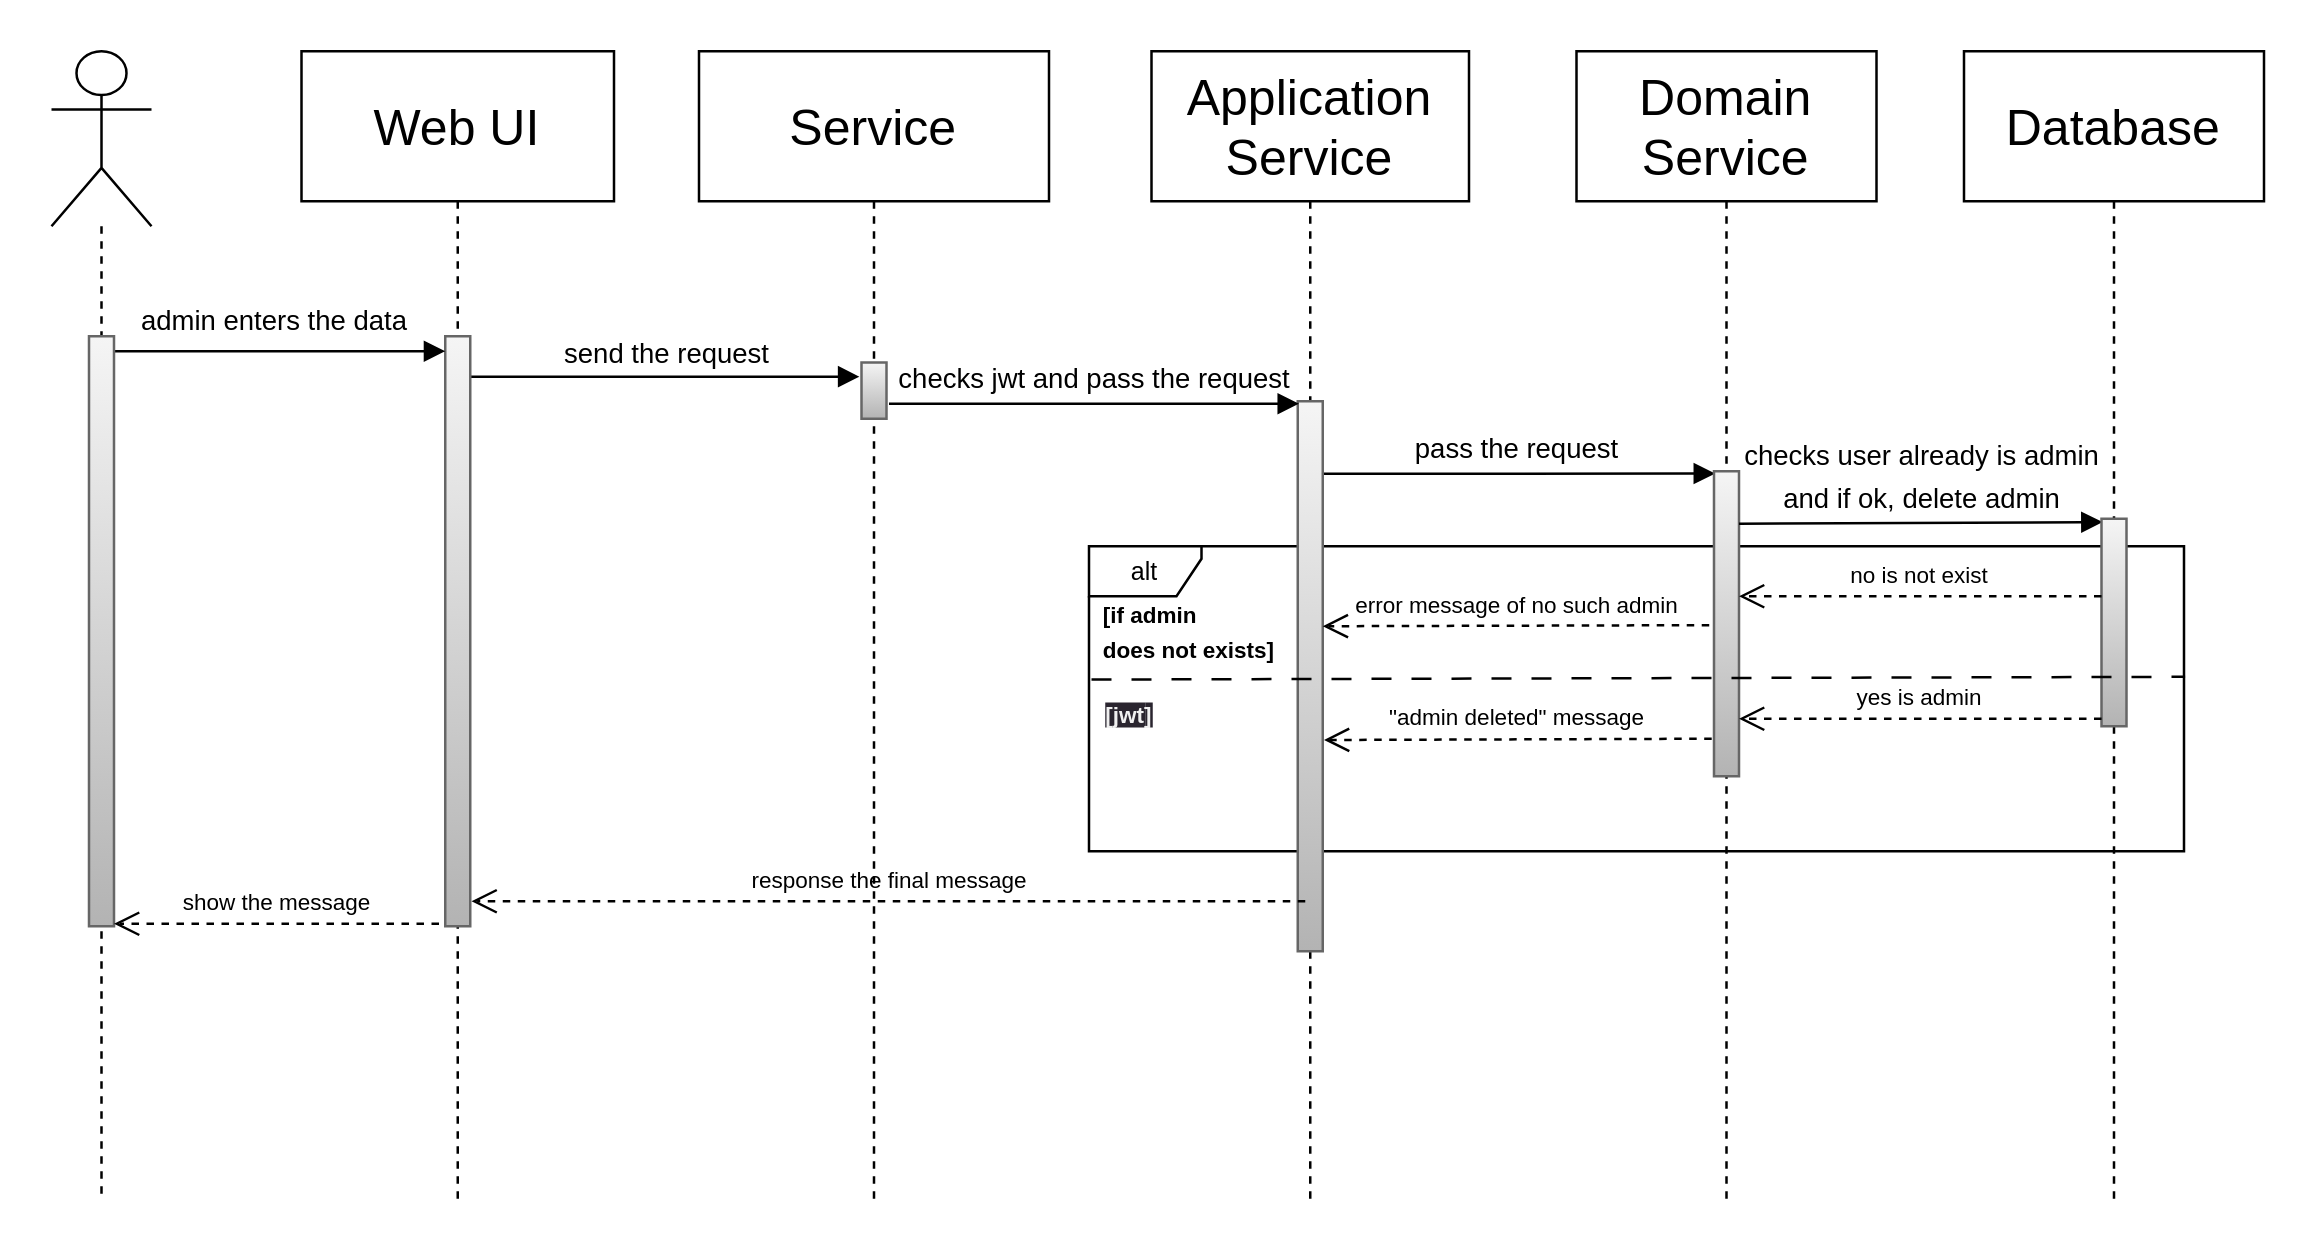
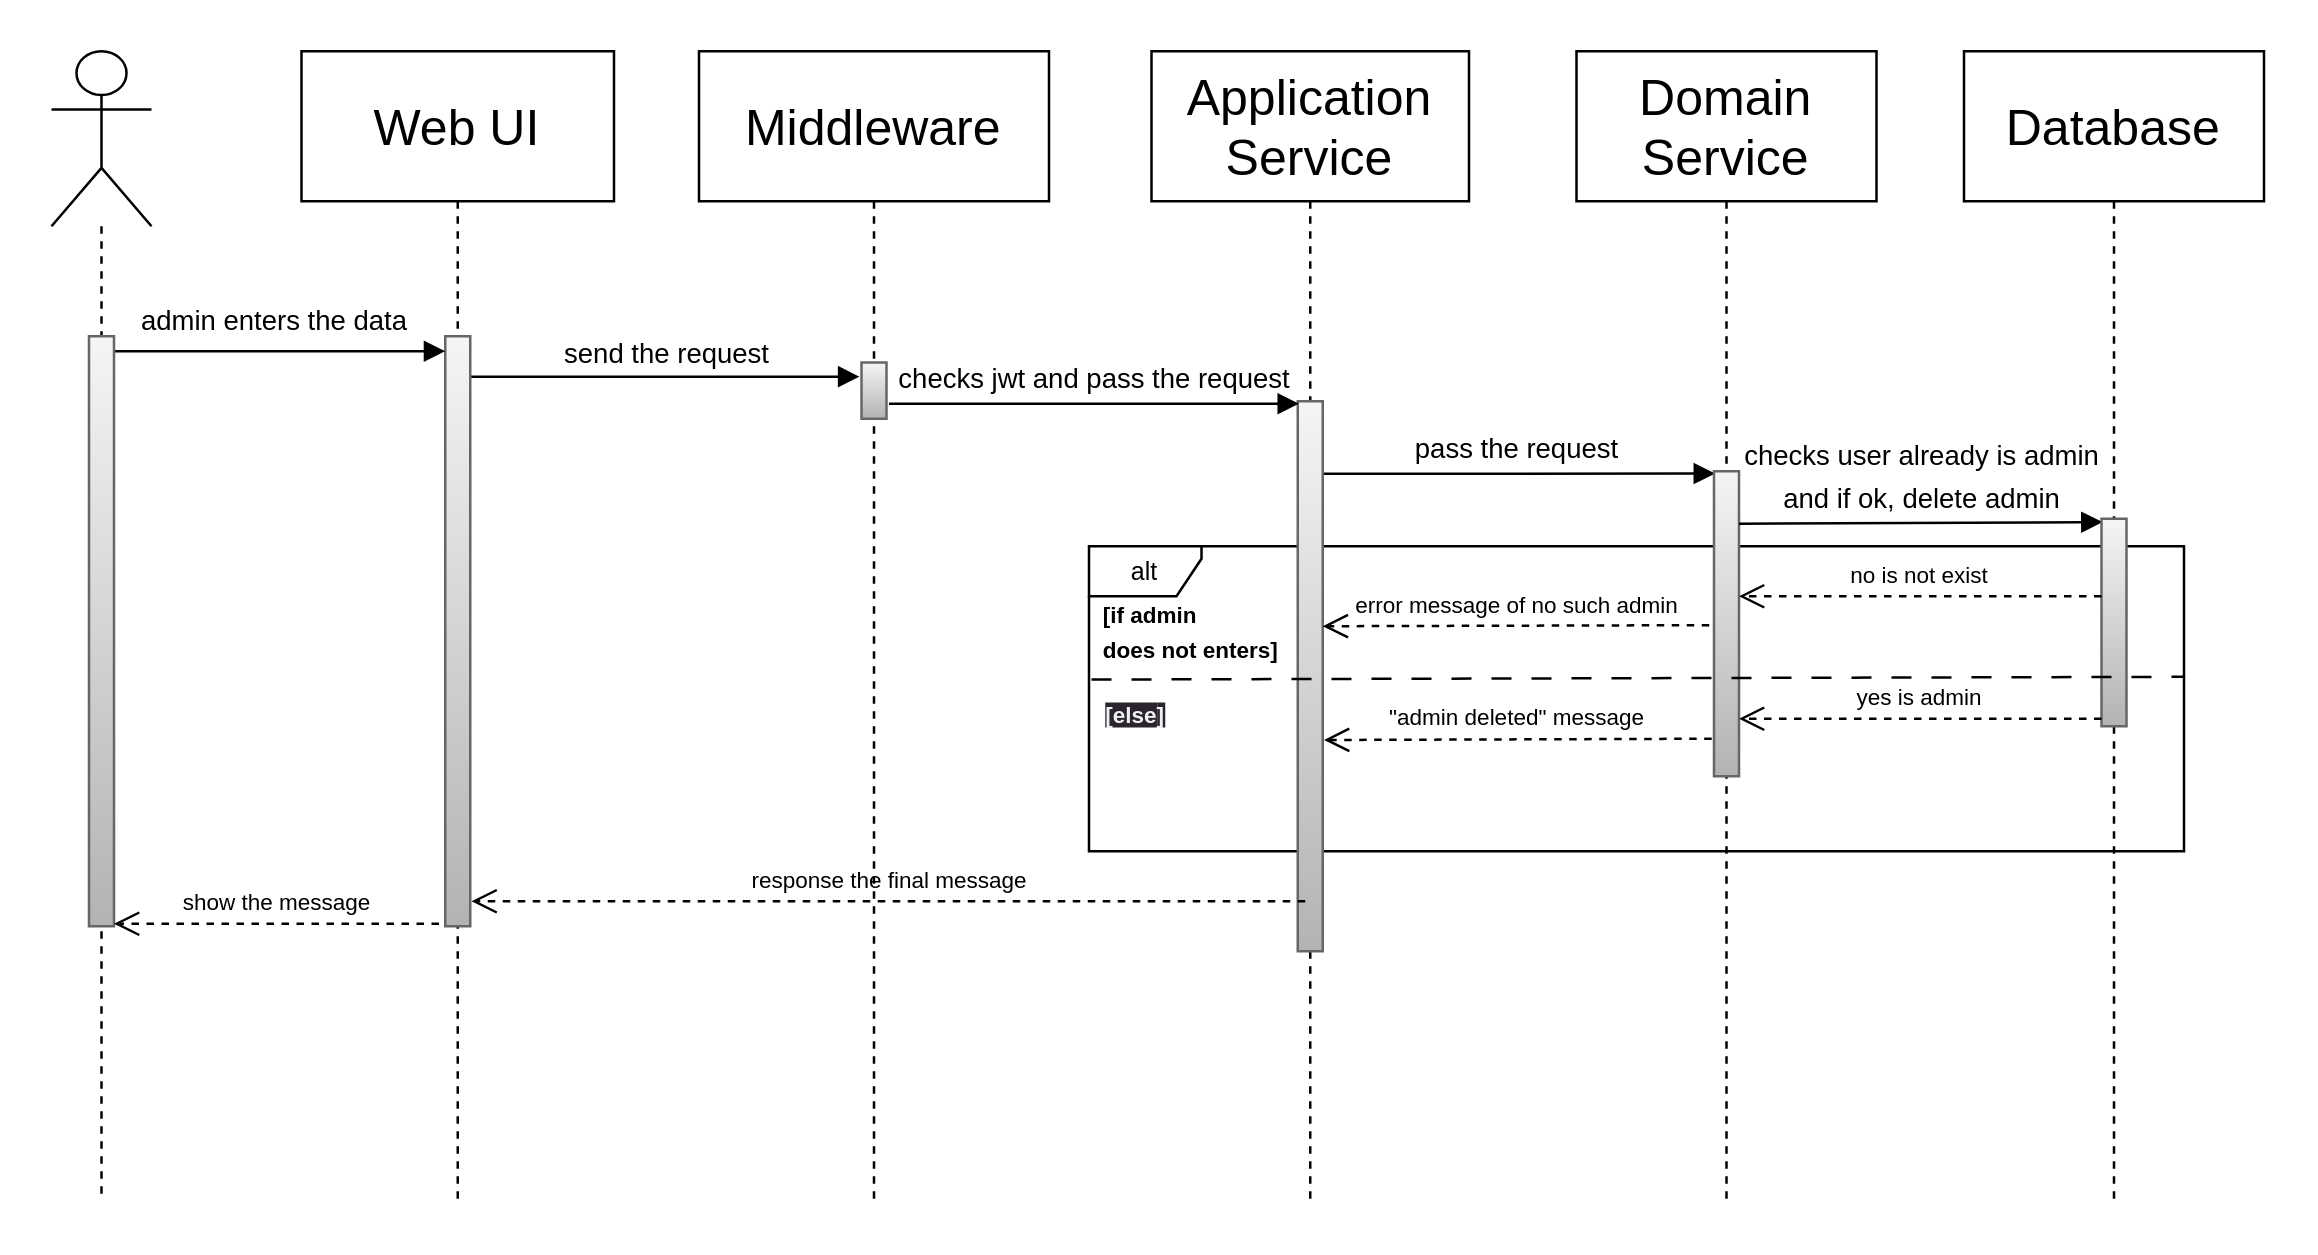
node "Service": label "Service" -> "Middleware"
node "[if admin does not exists]": label "[if admin does not exists]" -> "[if admin does not enters]"
node "[jwt]": label "[jwt]" -> "[else]"
